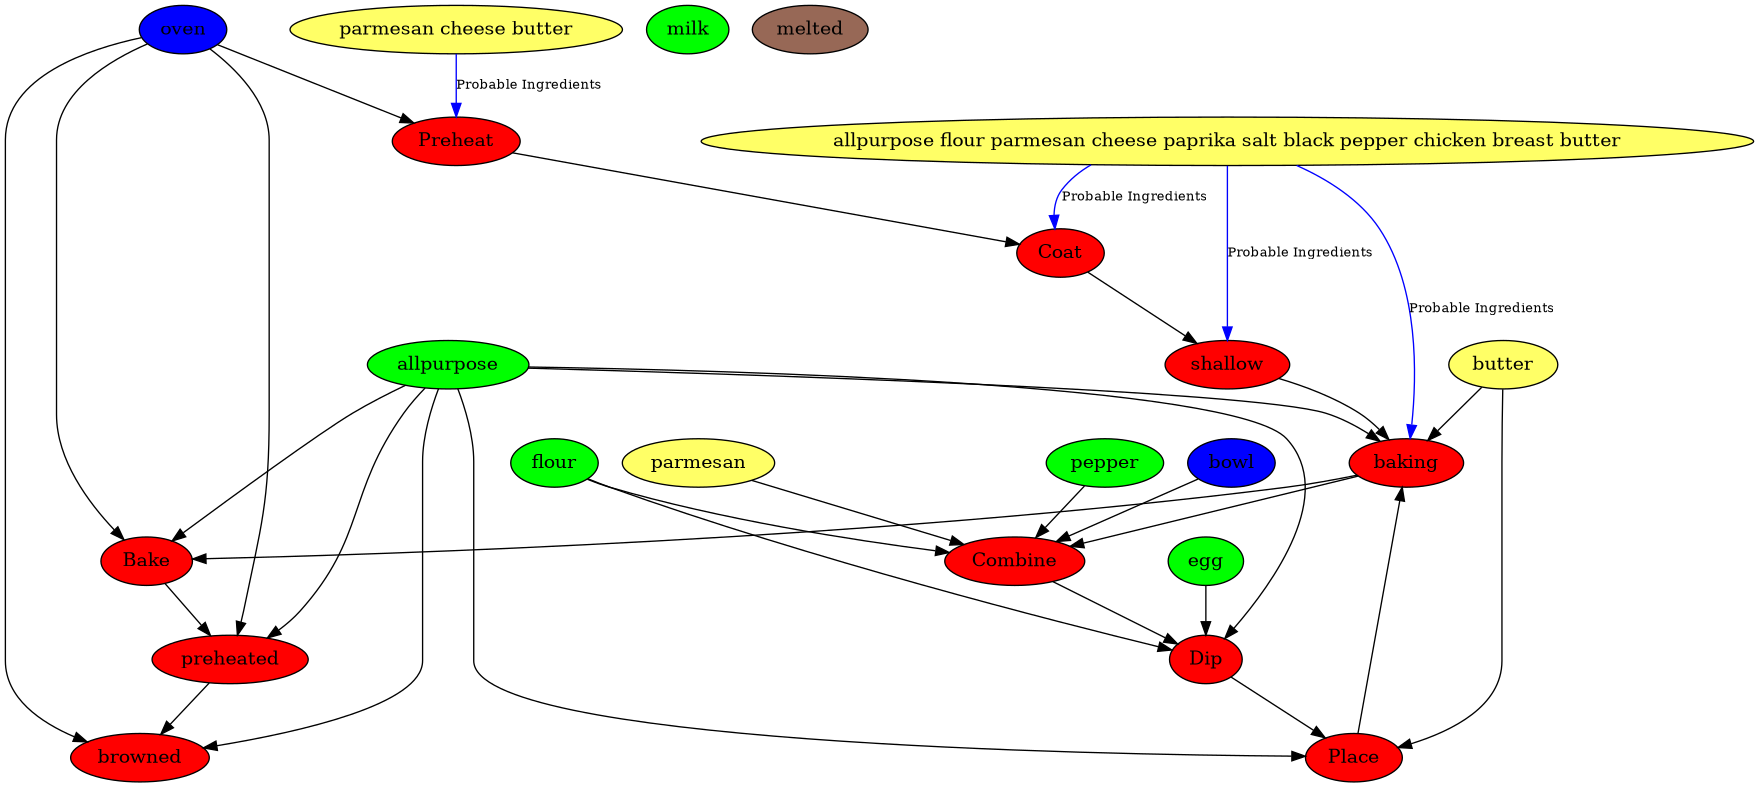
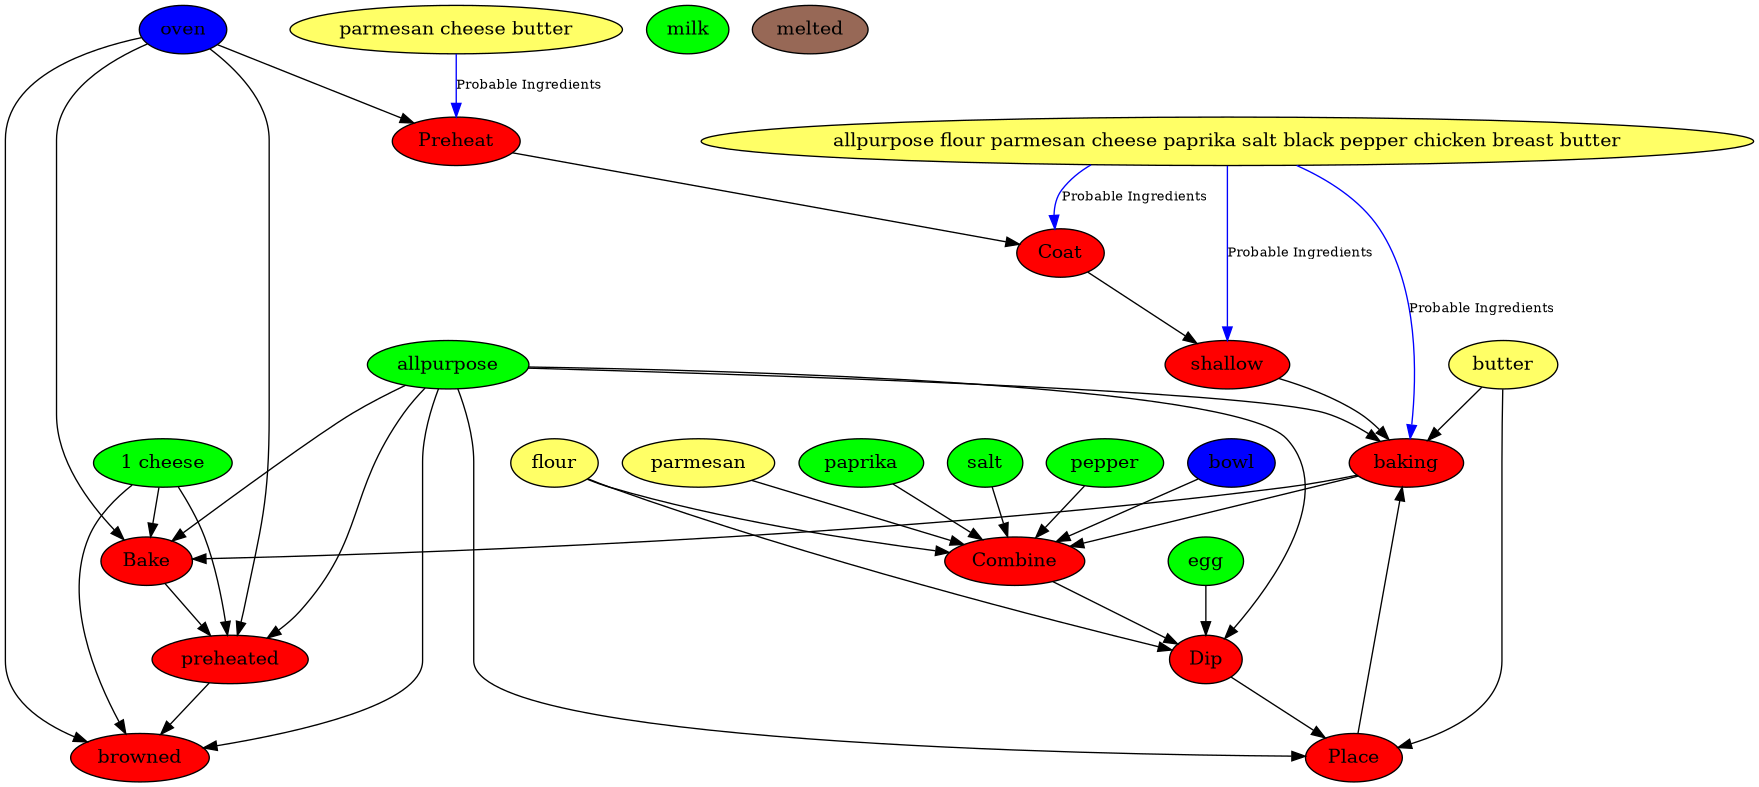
node "1 cheese": added
node "flour": fillcolor green -> #ffff66
node "paprika": added
node "salt": added
